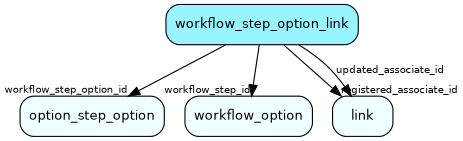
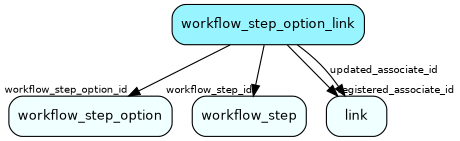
node "option_step_option": label "option_step_option" -> "workflow_step_option"
node "workflow_option": label "workflow_option" -> "workflow_step"
